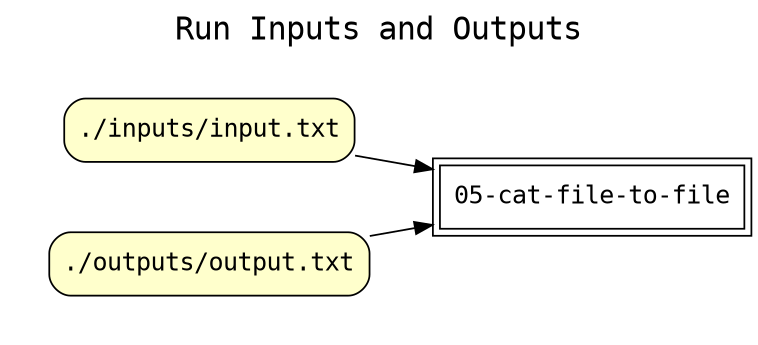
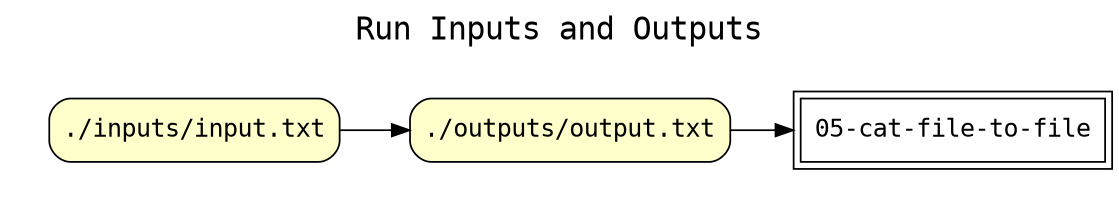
edge "./inputs/input.txt" -> "05-cat-file-to-file": now "./inputs/input.txt" -> "./outputs/output.txt"
